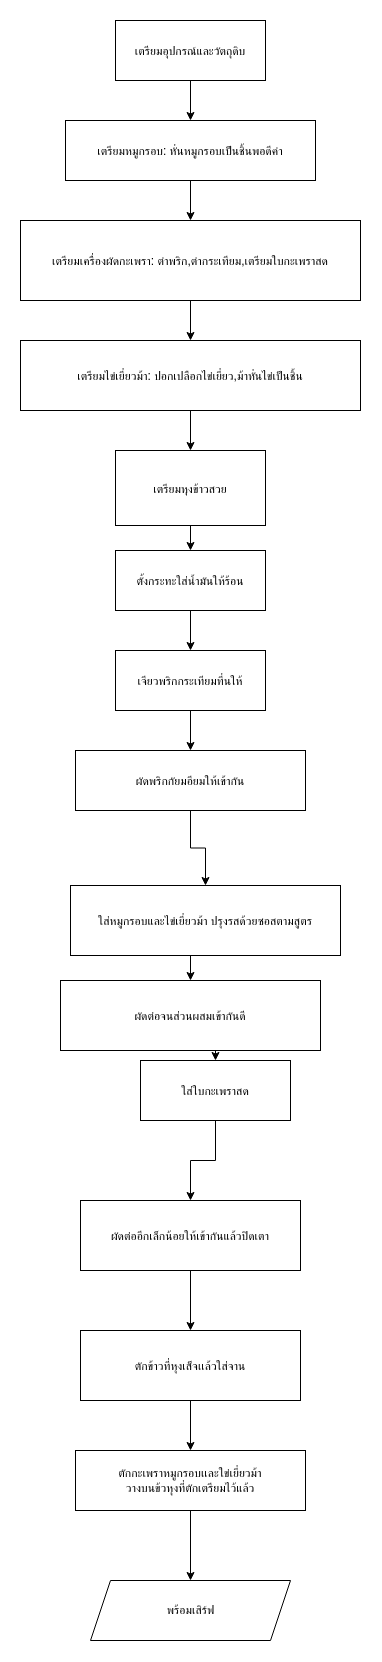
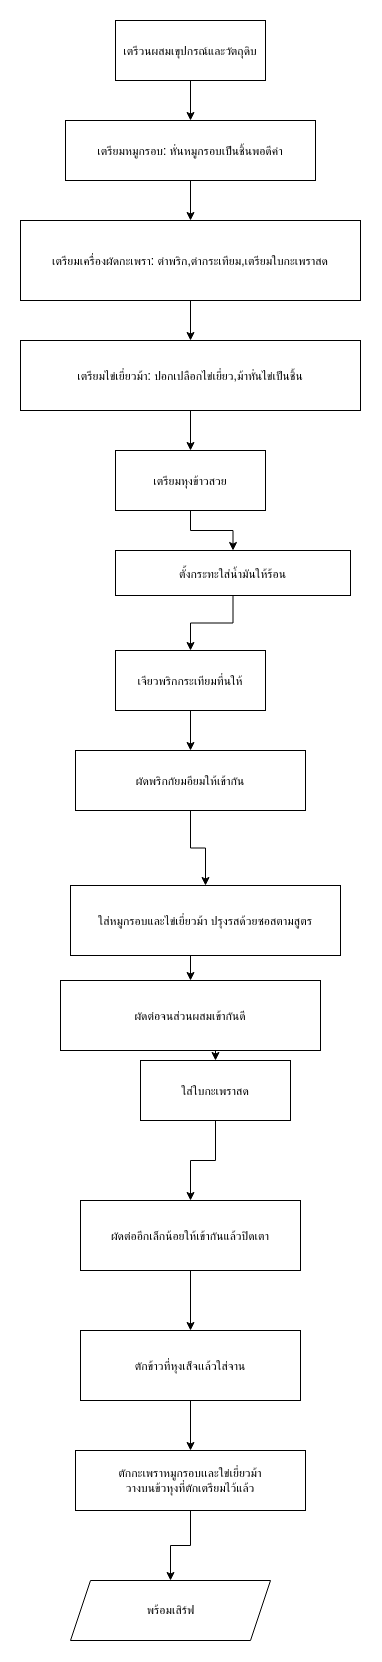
node "เตรียมอุปกรณ์และวัตถุดิบ": label "เตรียมอุปกรณ์และวัตถุดิบ" -> "เตรีวนผสมเขุปกรณ์และวัตถุดิบ"
node "เตรียมหุงข้าวสวย": size 150x75 -> 150x60
node "ตั้งกระทะใส่น้ำมันให้ร้อน": size 150x60 -> 235x45
node "พร้อมเสิร์ฟ": moved (191, 1611) -> (171, 1611)
